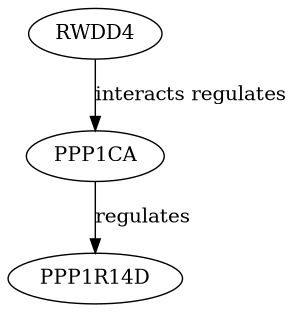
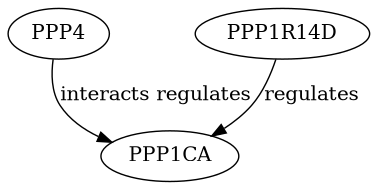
node "RWDD4": label "RWDD4" -> "PPP4"
edge "PPP1CA" -> "PPP1R14D": reversed
